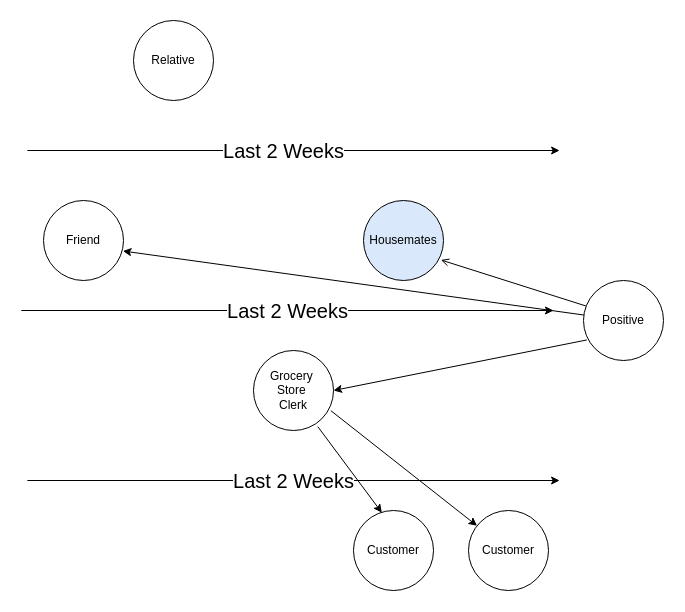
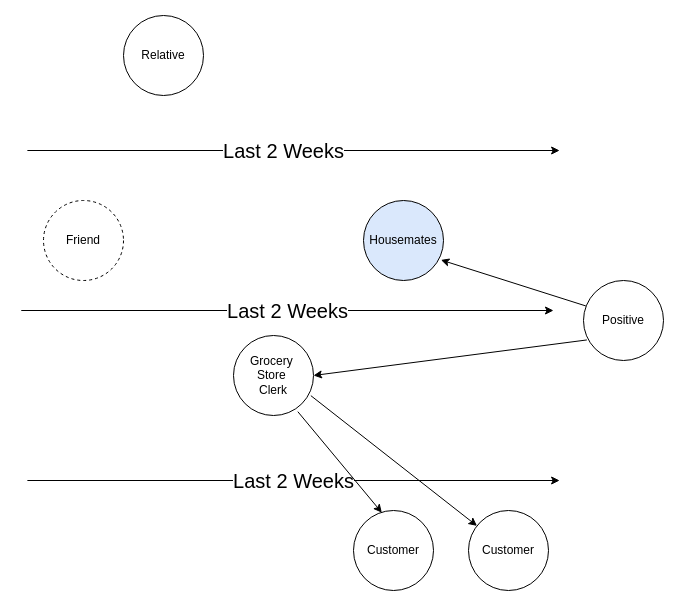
node "Relative": moved (174, 61) -> (164, 56)
node "Friend": style solid -> dashed
edge "Positive" -> "Housemates": arrowhead open -> classic
edge "Positive" -> "Friend": removed
node "Grocery Store Clerk": moved (294, 391) -> (274, 376)
